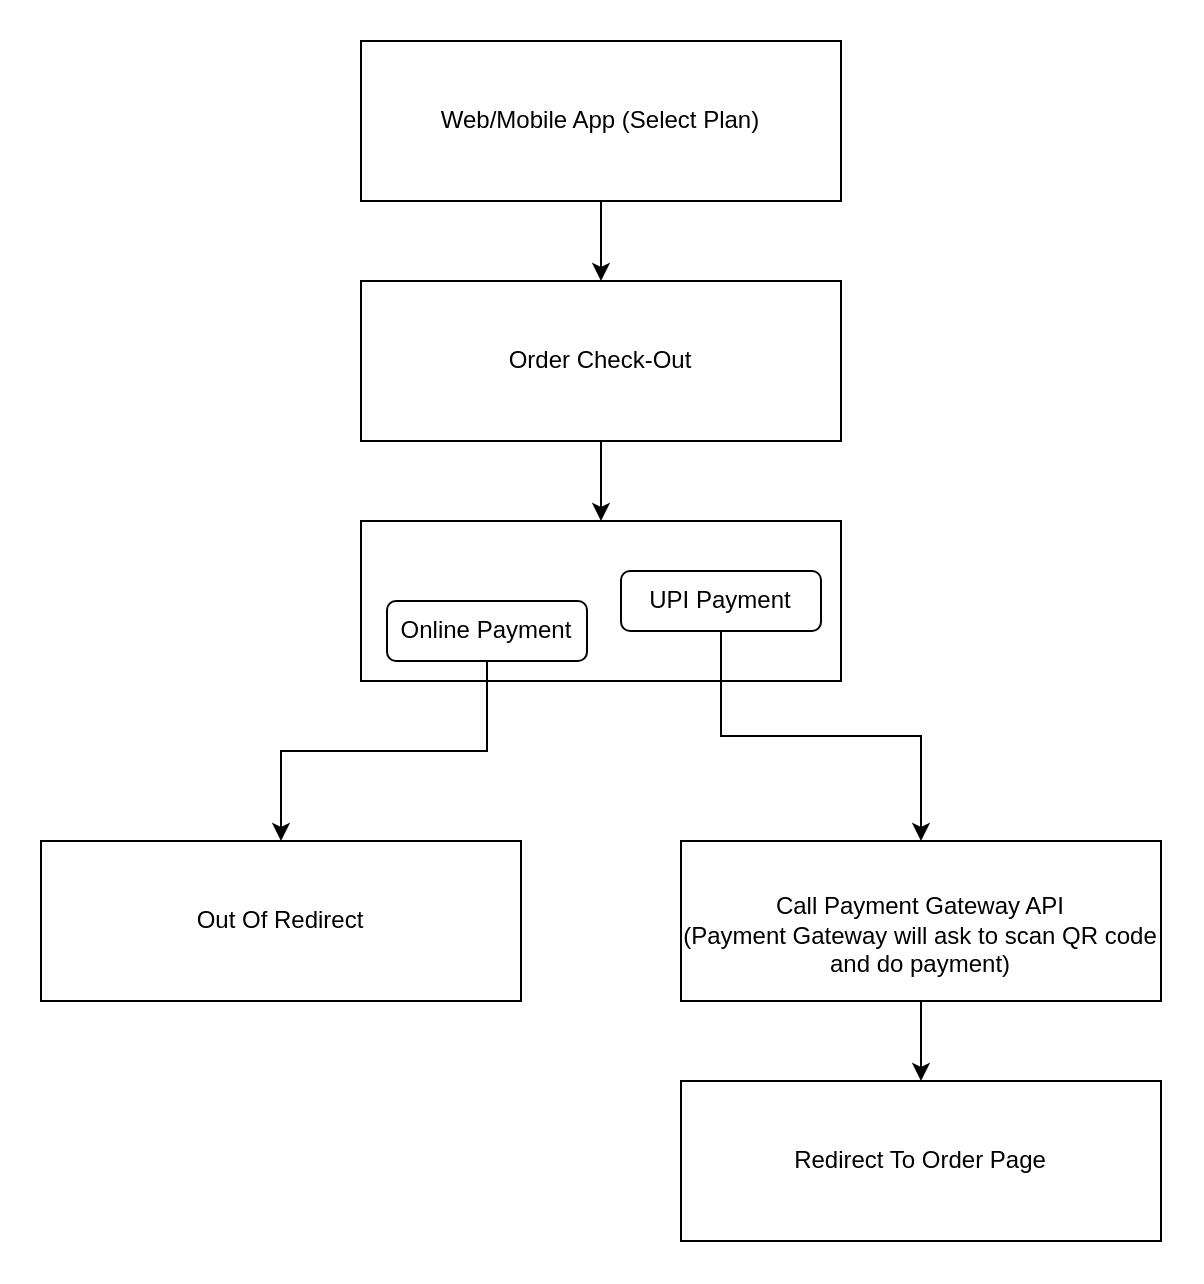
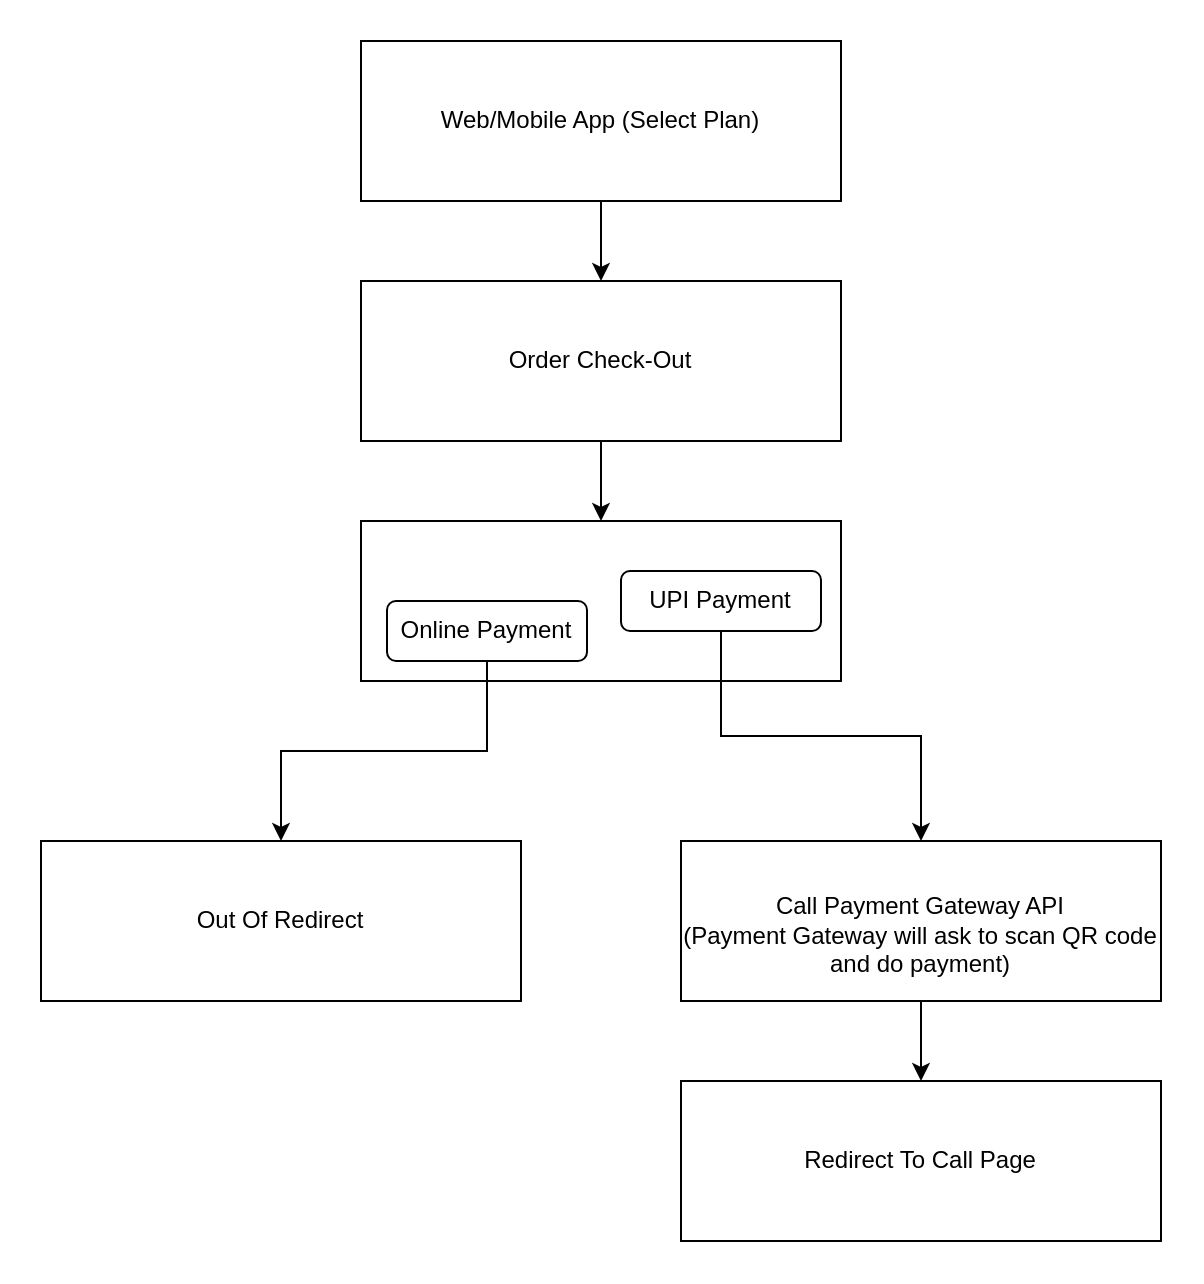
node "Redirect To Order Page": label "Redirect To Order Page" -> "Redirect To Call Page"
